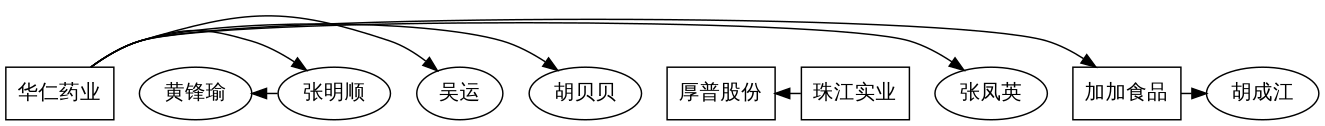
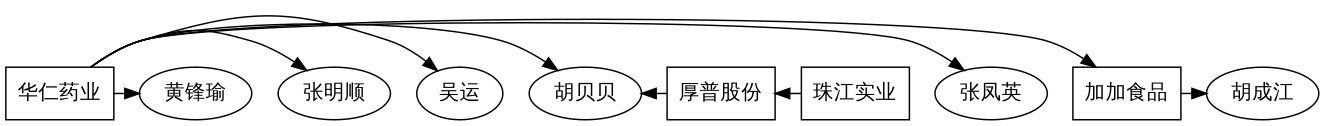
edge "张明顺" -> "黄锋瑜": now "华仁药业" -> "黄锋瑜"
edge "厚普股份" -> "胡贝贝": added
